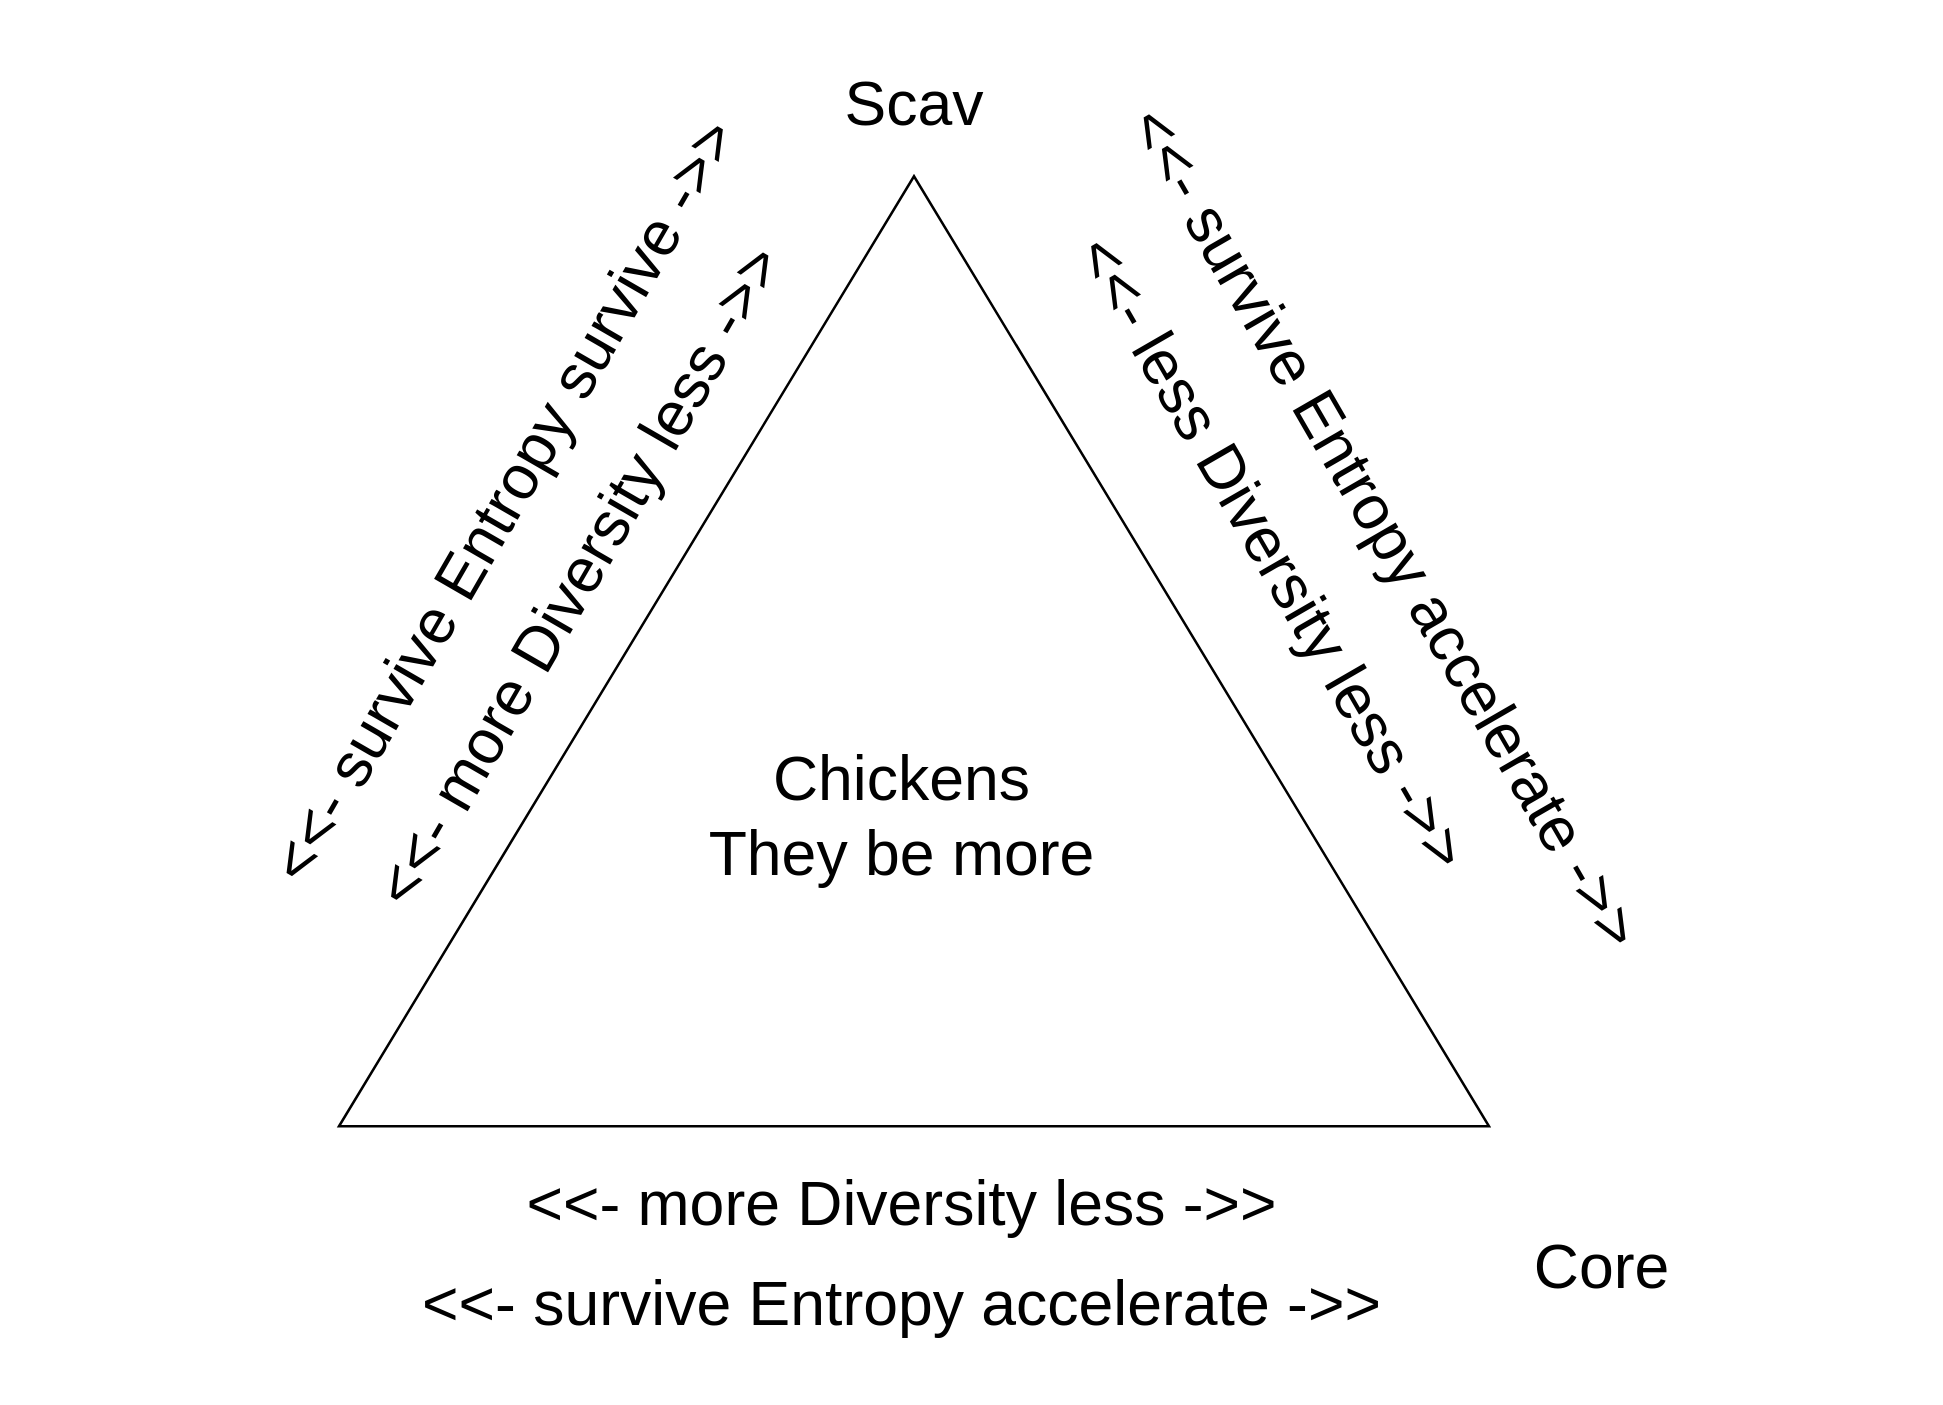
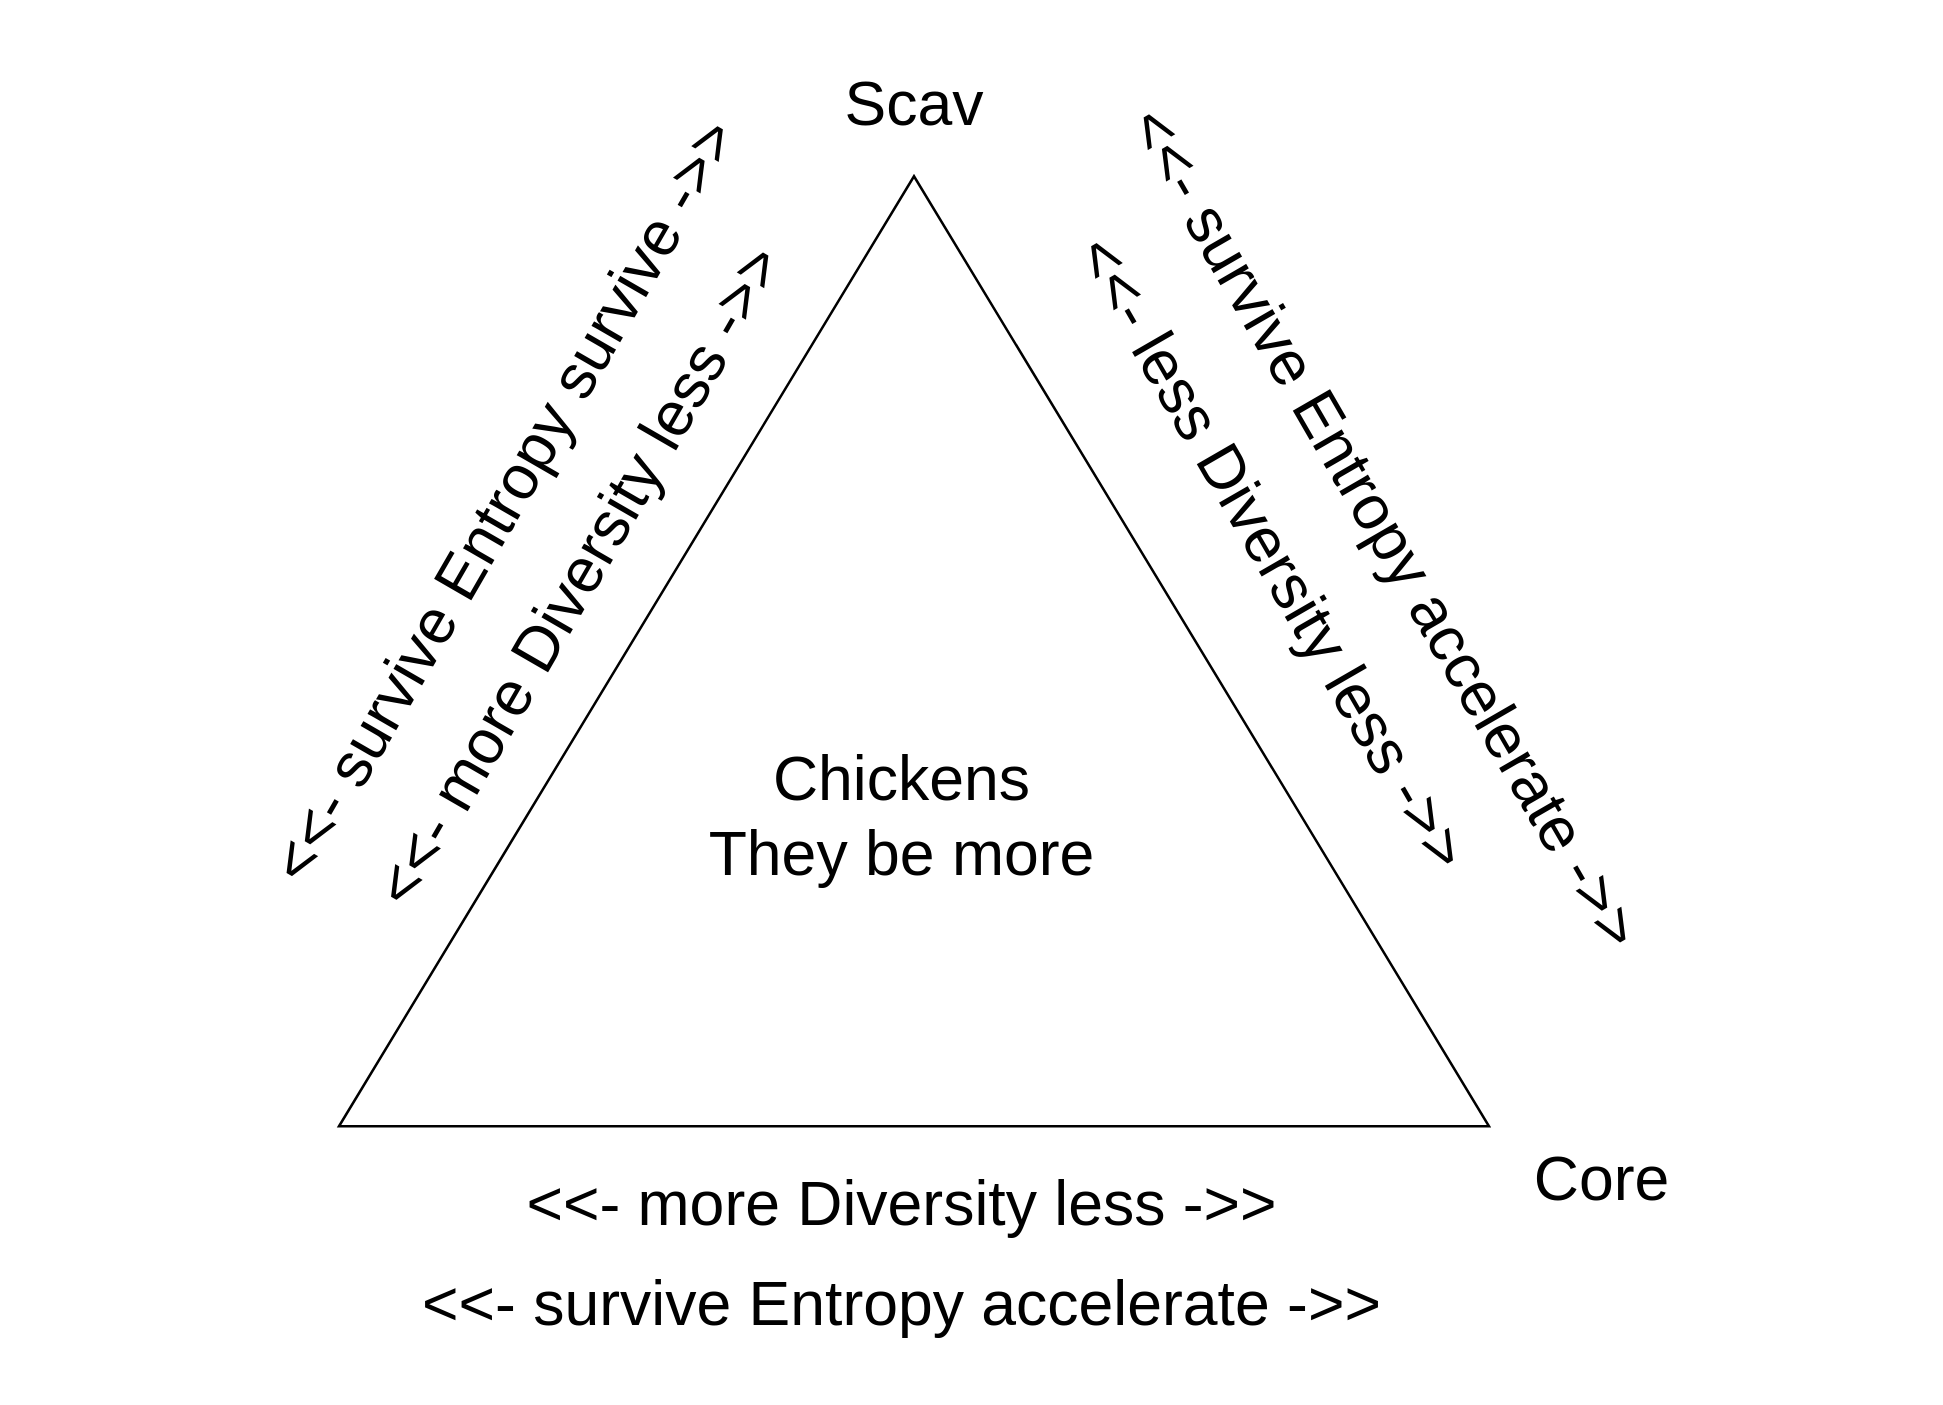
node "Core": moved (1601, 1264) -> (1601, 1176)
